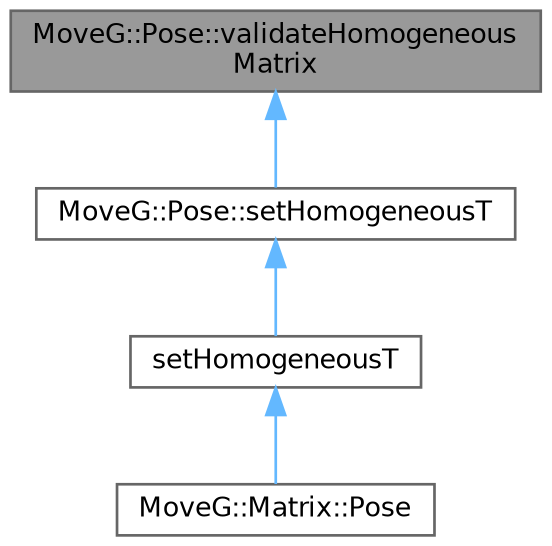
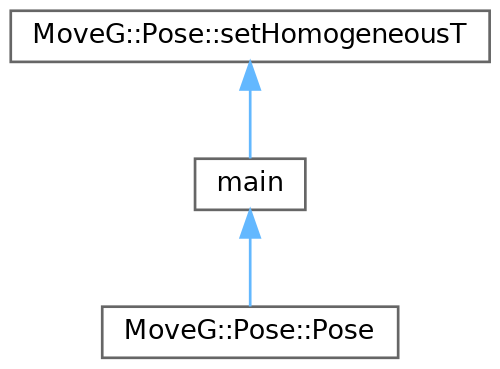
node "MoveG::Pose::validateHomogeneous Matrix": removed
node "setHomogeneousT": label "setHomogeneousT" -> "main"
node "MoveG::Matrix::Pose": label "MoveG::Matrix::Pose" -> "MoveG::Pose::Pose"
